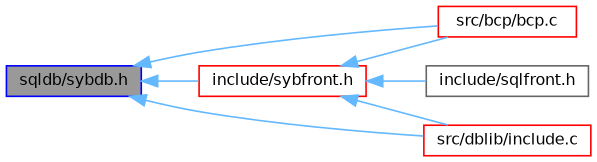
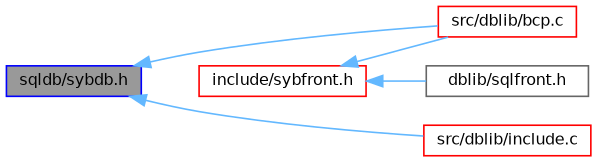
node "src/bcp/bcp.c": label "src/bcp/bcp.c" -> "src/dblib/bcp.c"
edge "include/sybfront.h" -> "sqldb/sybdb.h": removed
node "include/sqlfront.h": label "include/sqlfront.h" -> "dblib/sqlfront.h"
edge "src/dblib/include.c" -> "include/sybfront.h": removed
